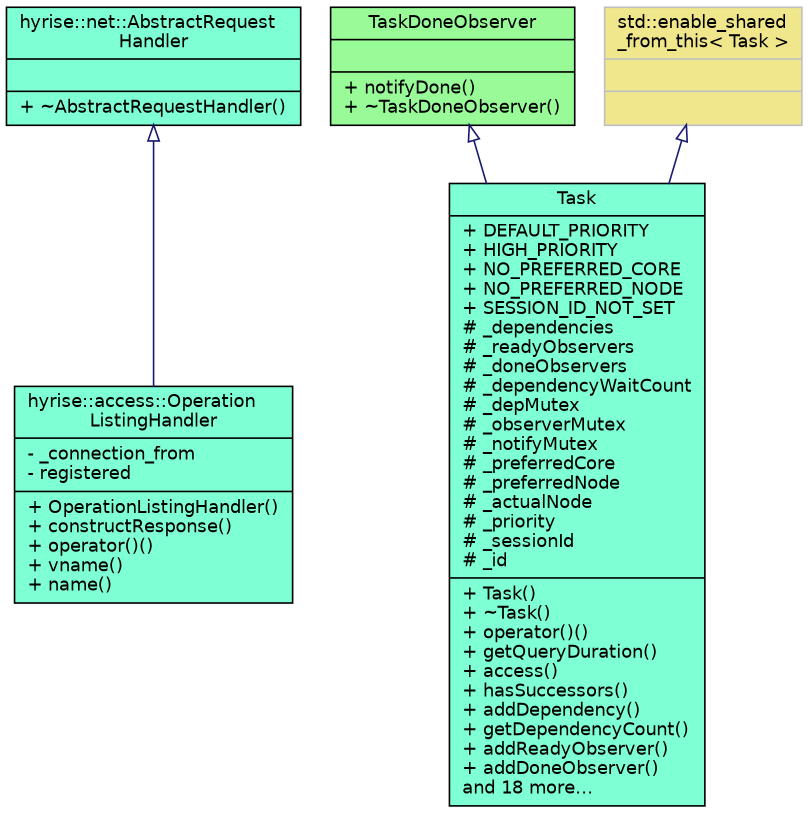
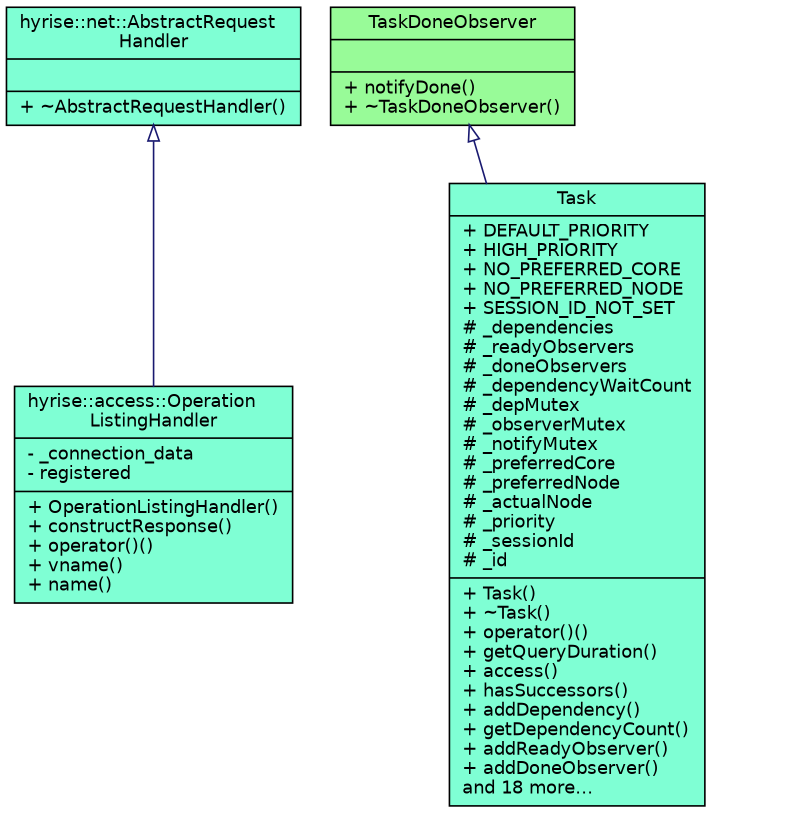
node "std::enable_shared": removed
node "hyrise::access::Operation": text "- _connection_from" -> "- _connection_data"
